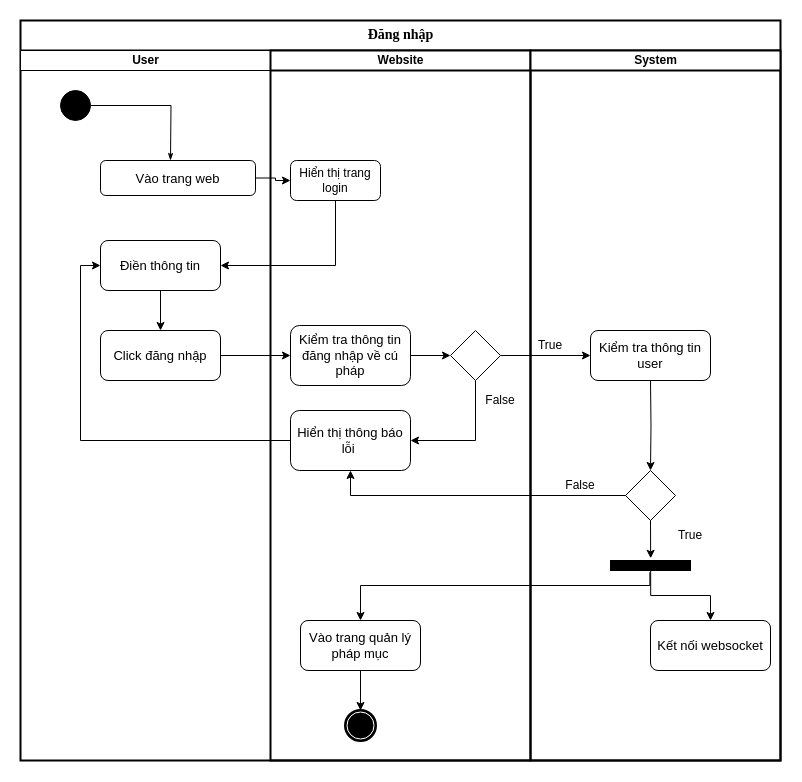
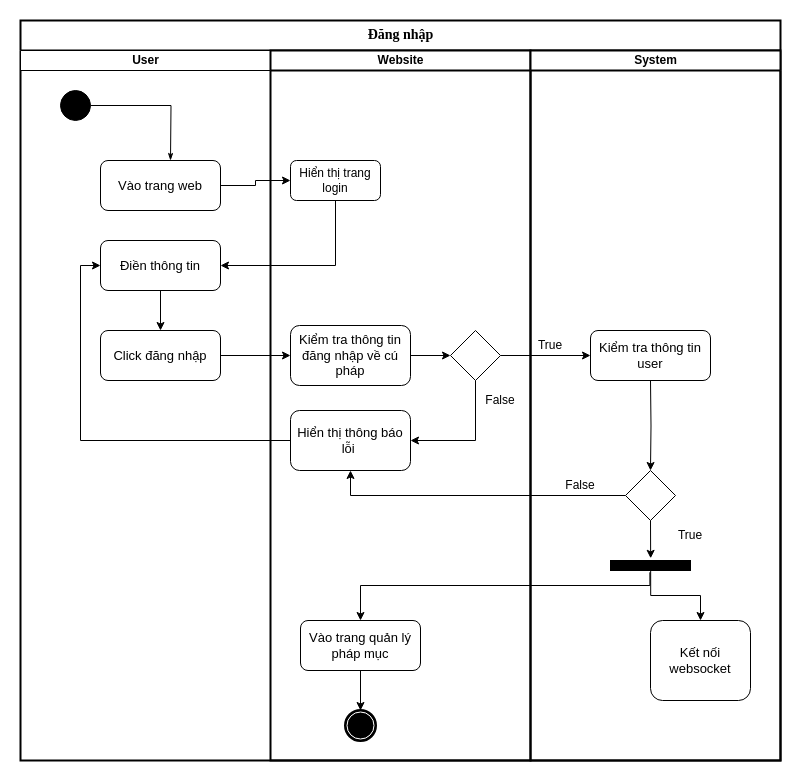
node "Vào trang web": size 155x35 -> 120x50
node "Kết nối websocket": size 120x50 -> 100x80
